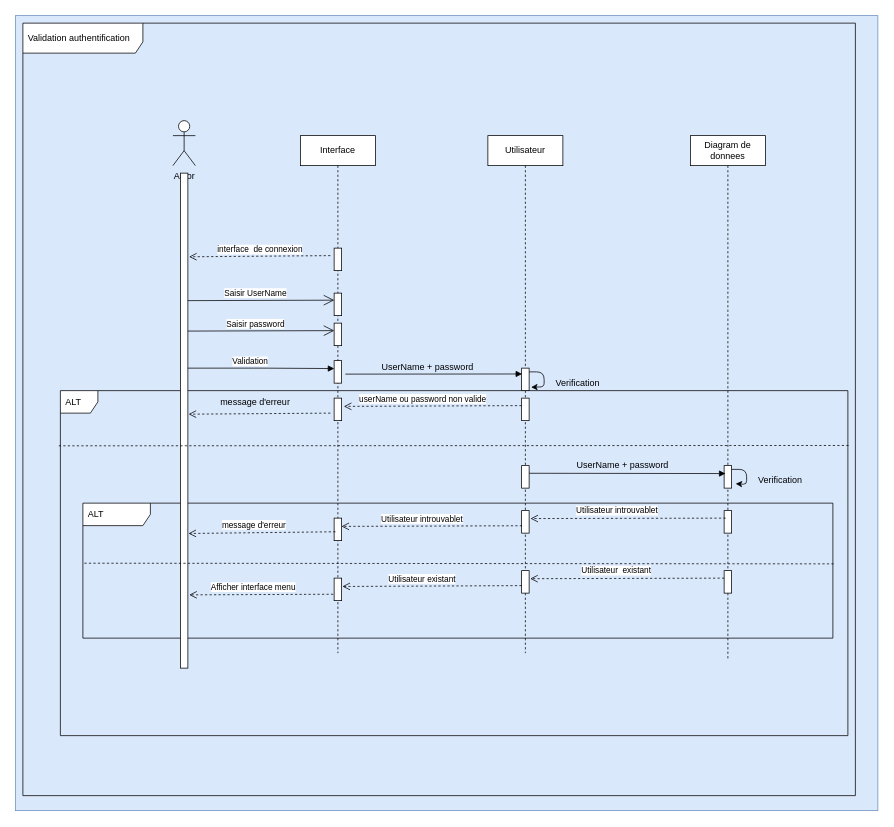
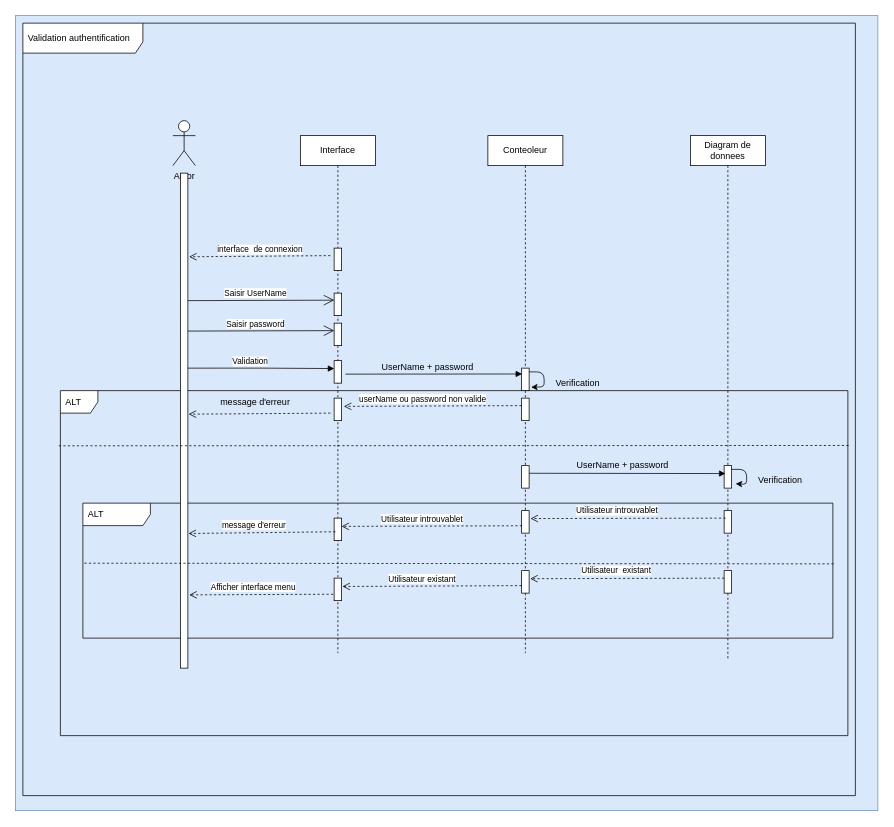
node "Utilisateur": label "Utilisateur" -> "Conteoleur"
